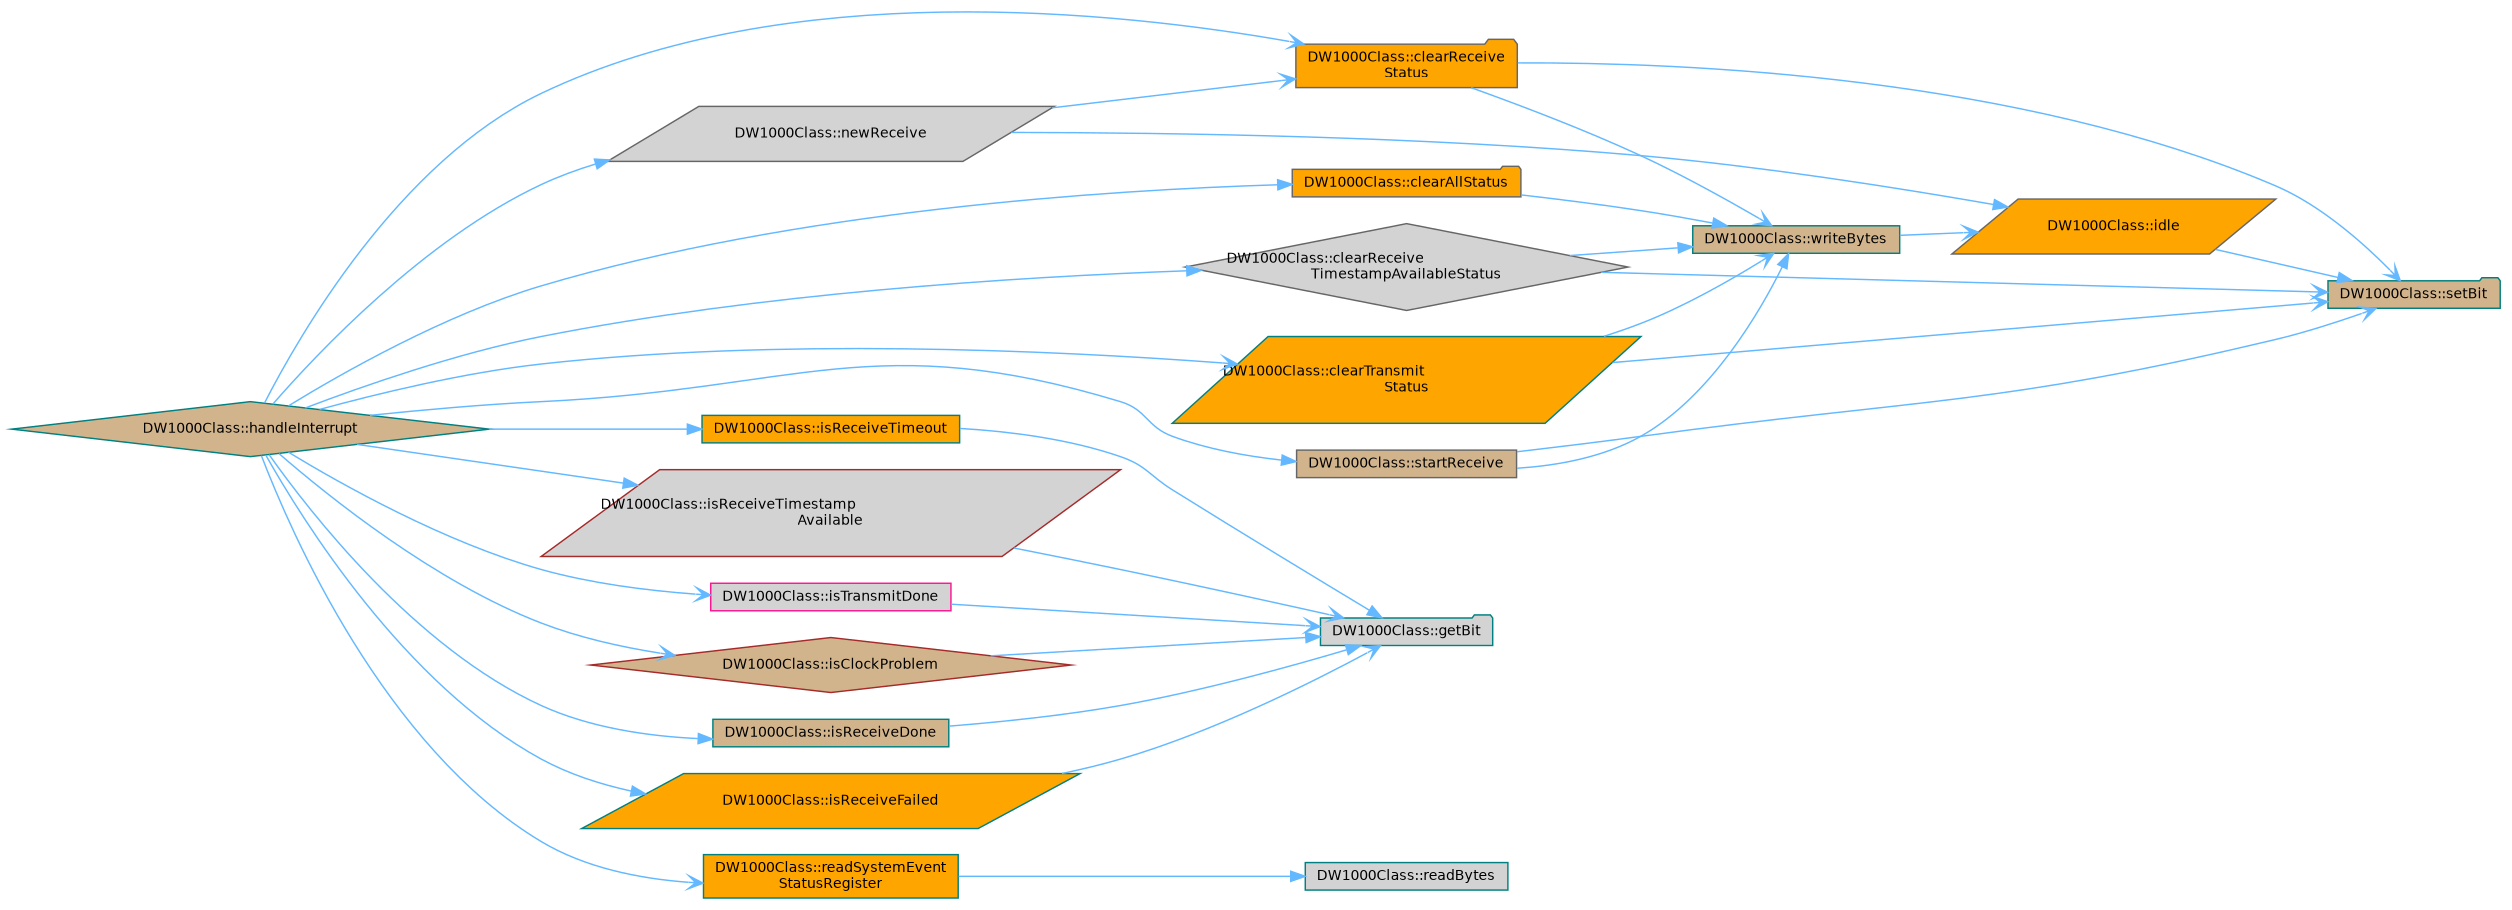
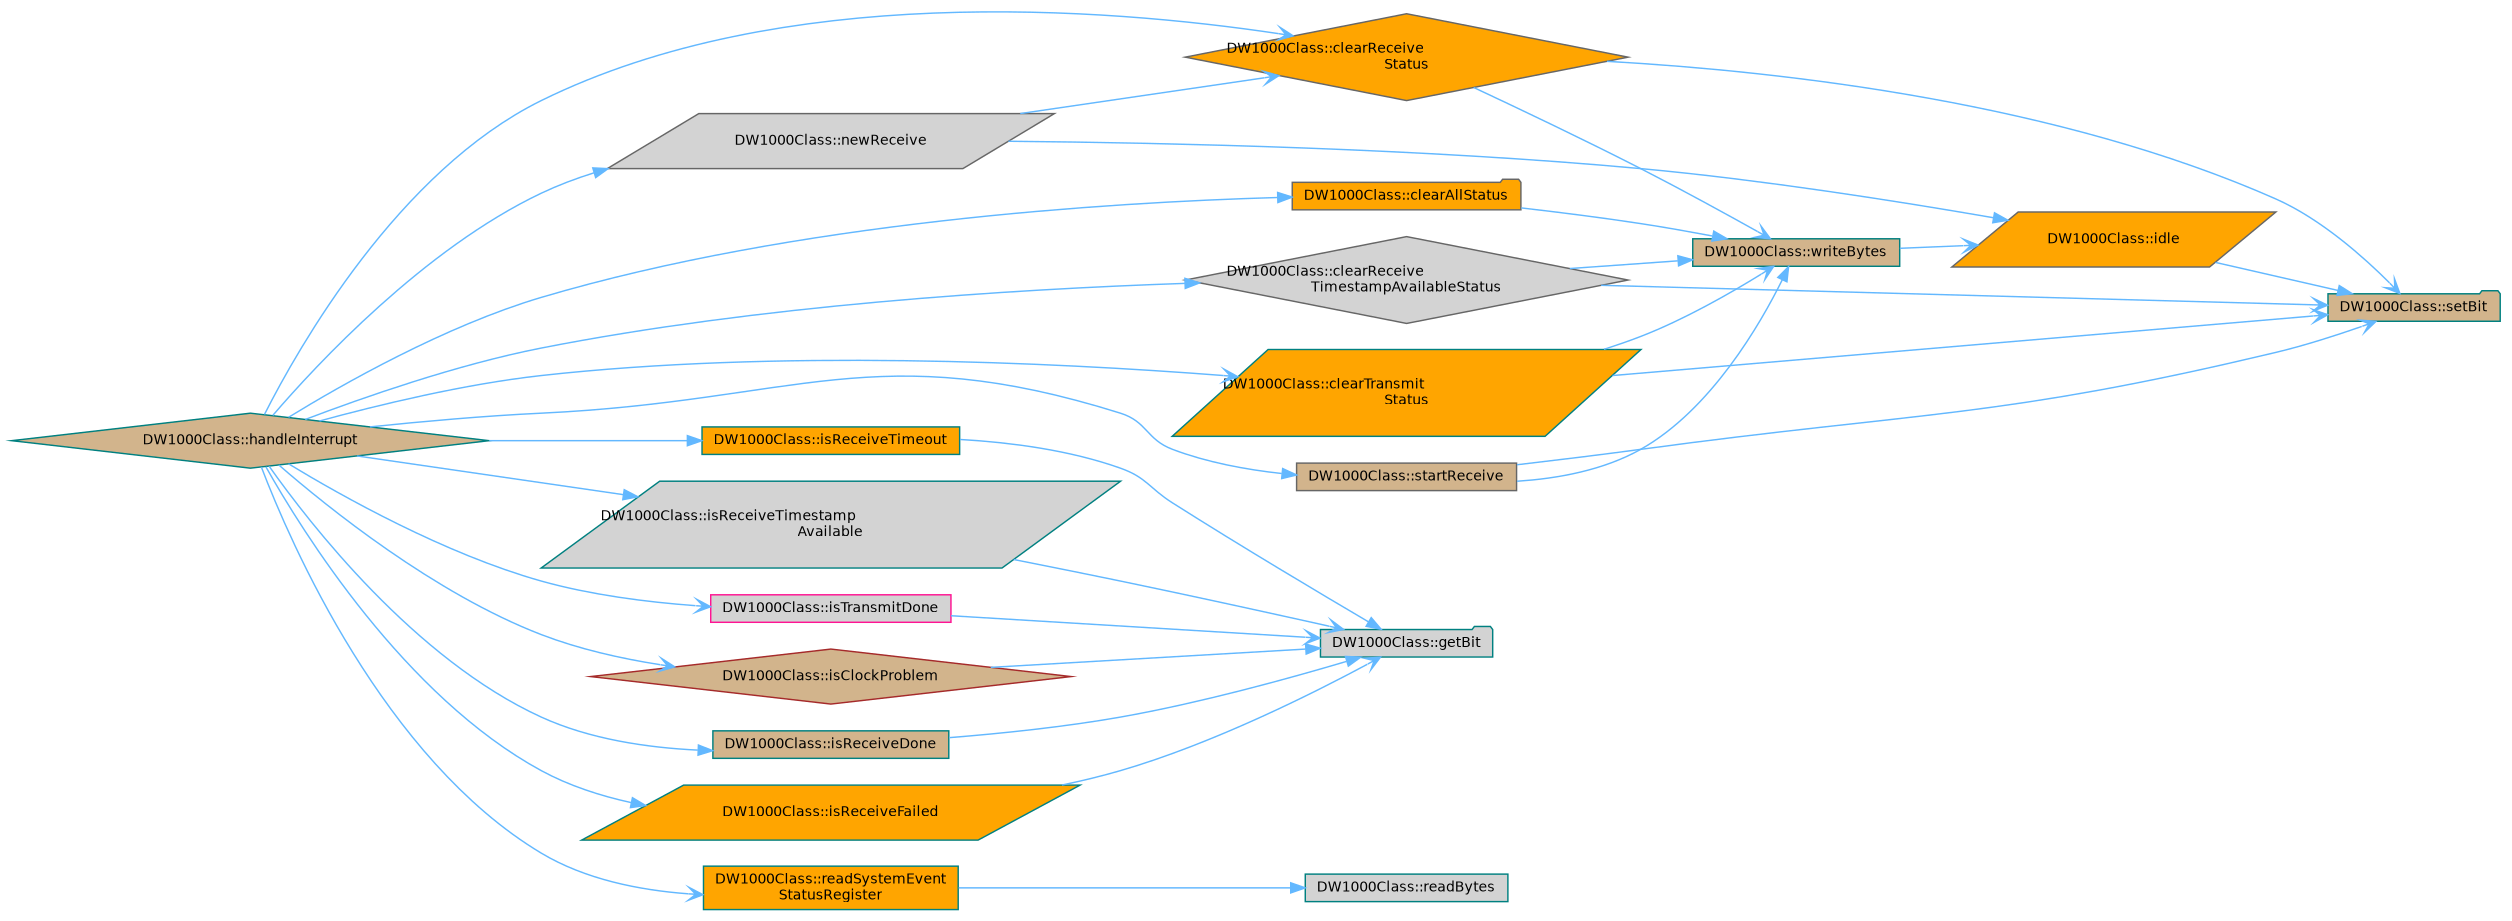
node "DW1000Class::clearReceive Status": shape folder -> diamond
node "DW1000Class::isReceiveTimestamp Available": color brown -> teal
